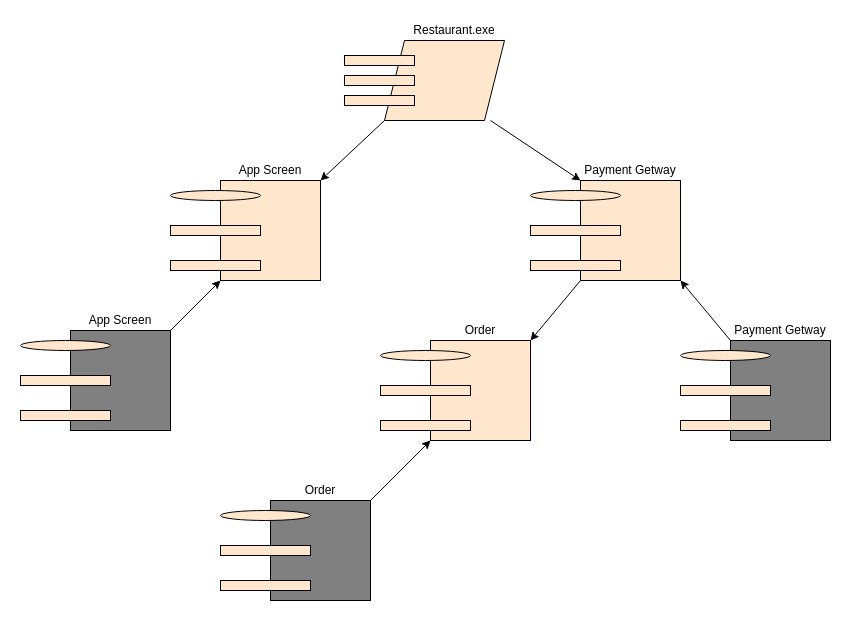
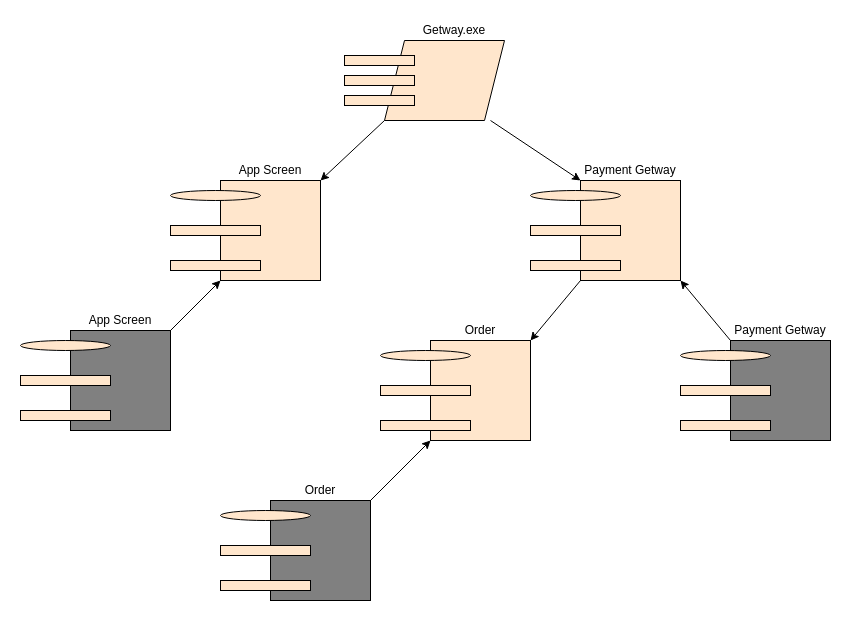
node "Restaurant.exe": label "Restaurant.exe" -> "Getway.exe"
